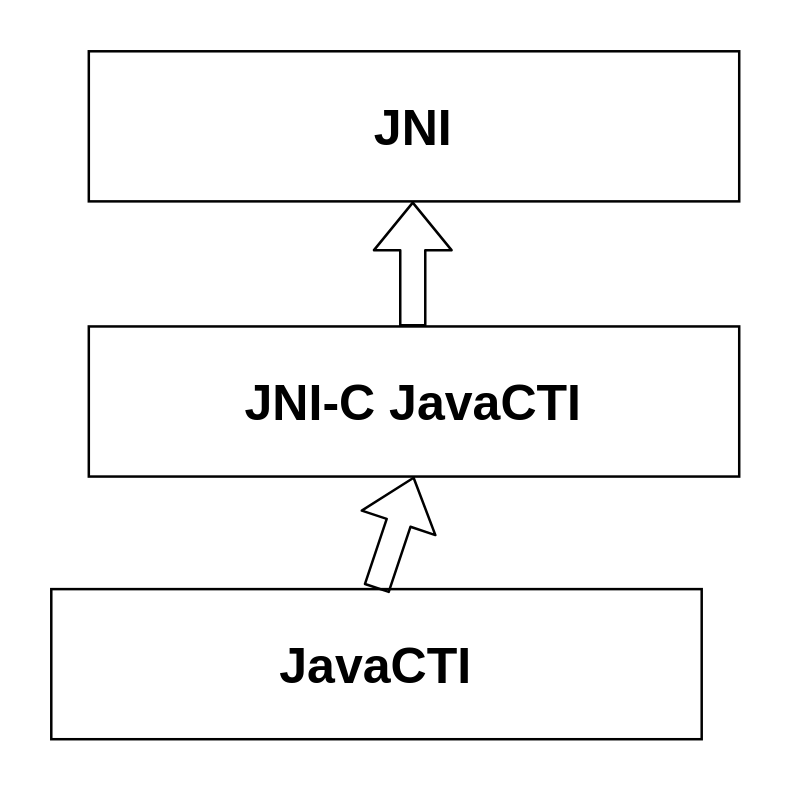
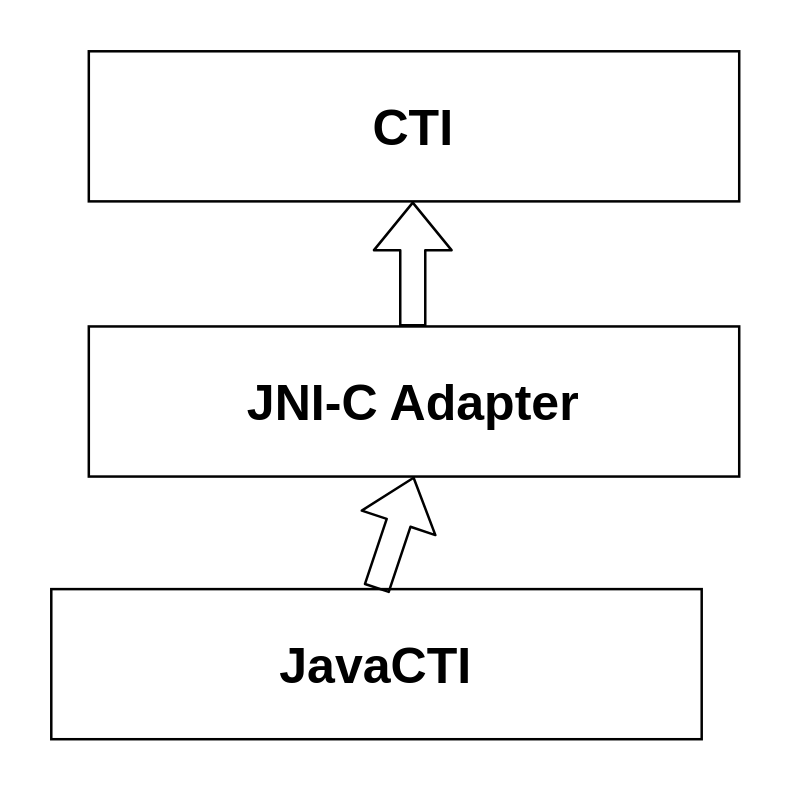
node "JNI": label "JNI" -> "CTI"
node "JNI-C JavaCTI": label "JNI-C JavaCTI" -> "JNI-C Adapter"
